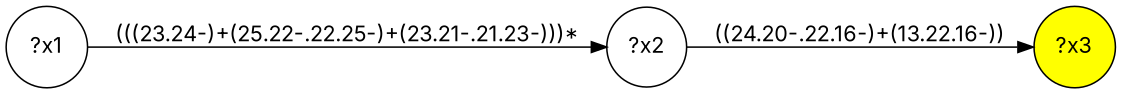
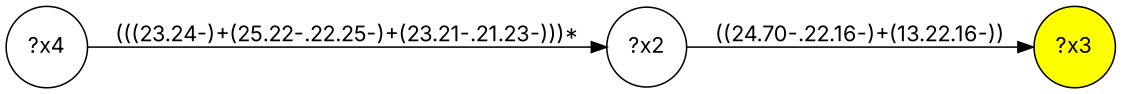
edge "?x2" -> "?x3": label "((24.20-.22.16-)+(13.22.16-))" -> "((24.70-.22.16-)+(13.22.16-))"
node "?x1": label "?x1" -> "?x4"
